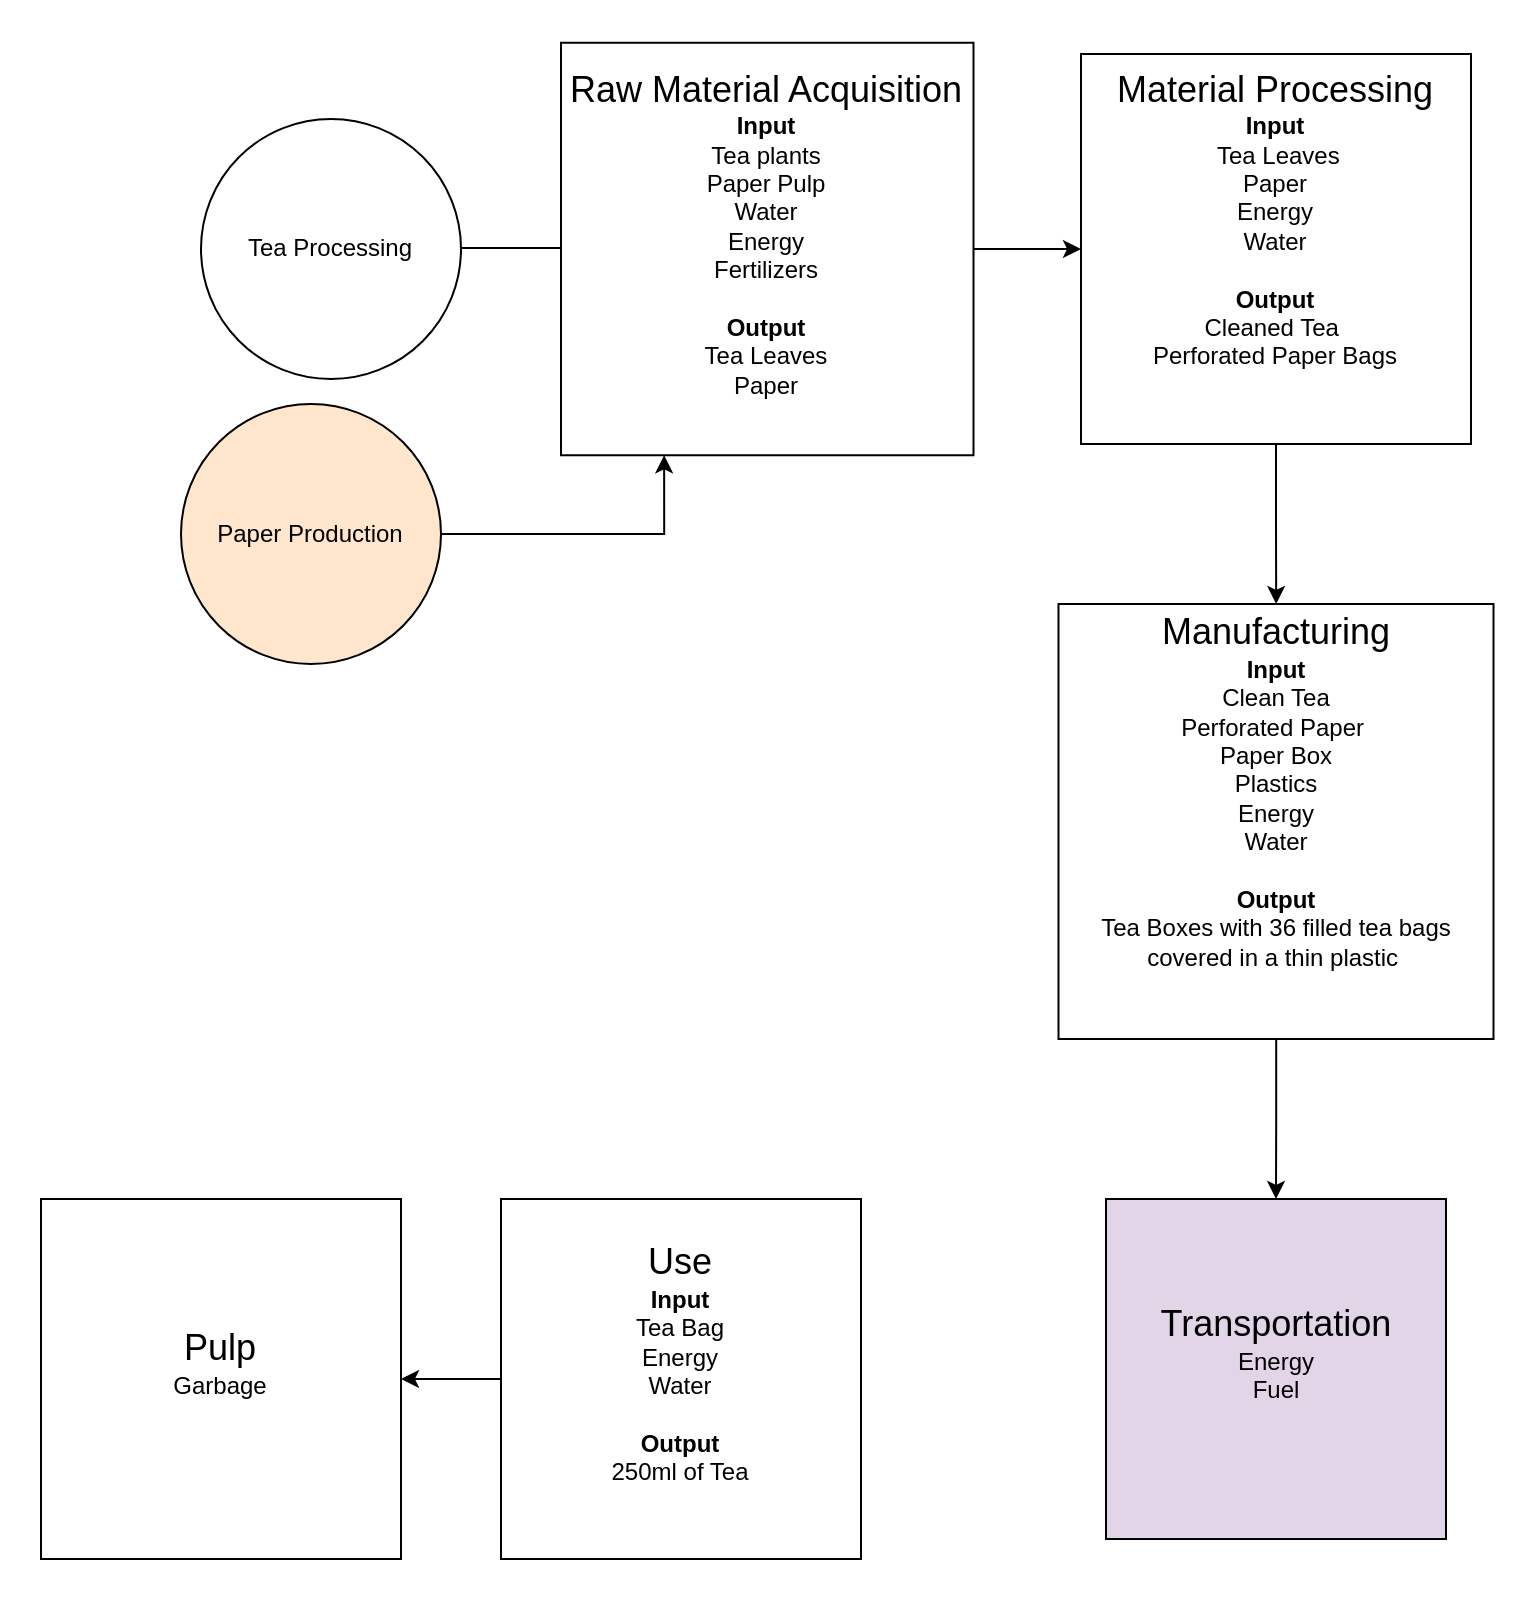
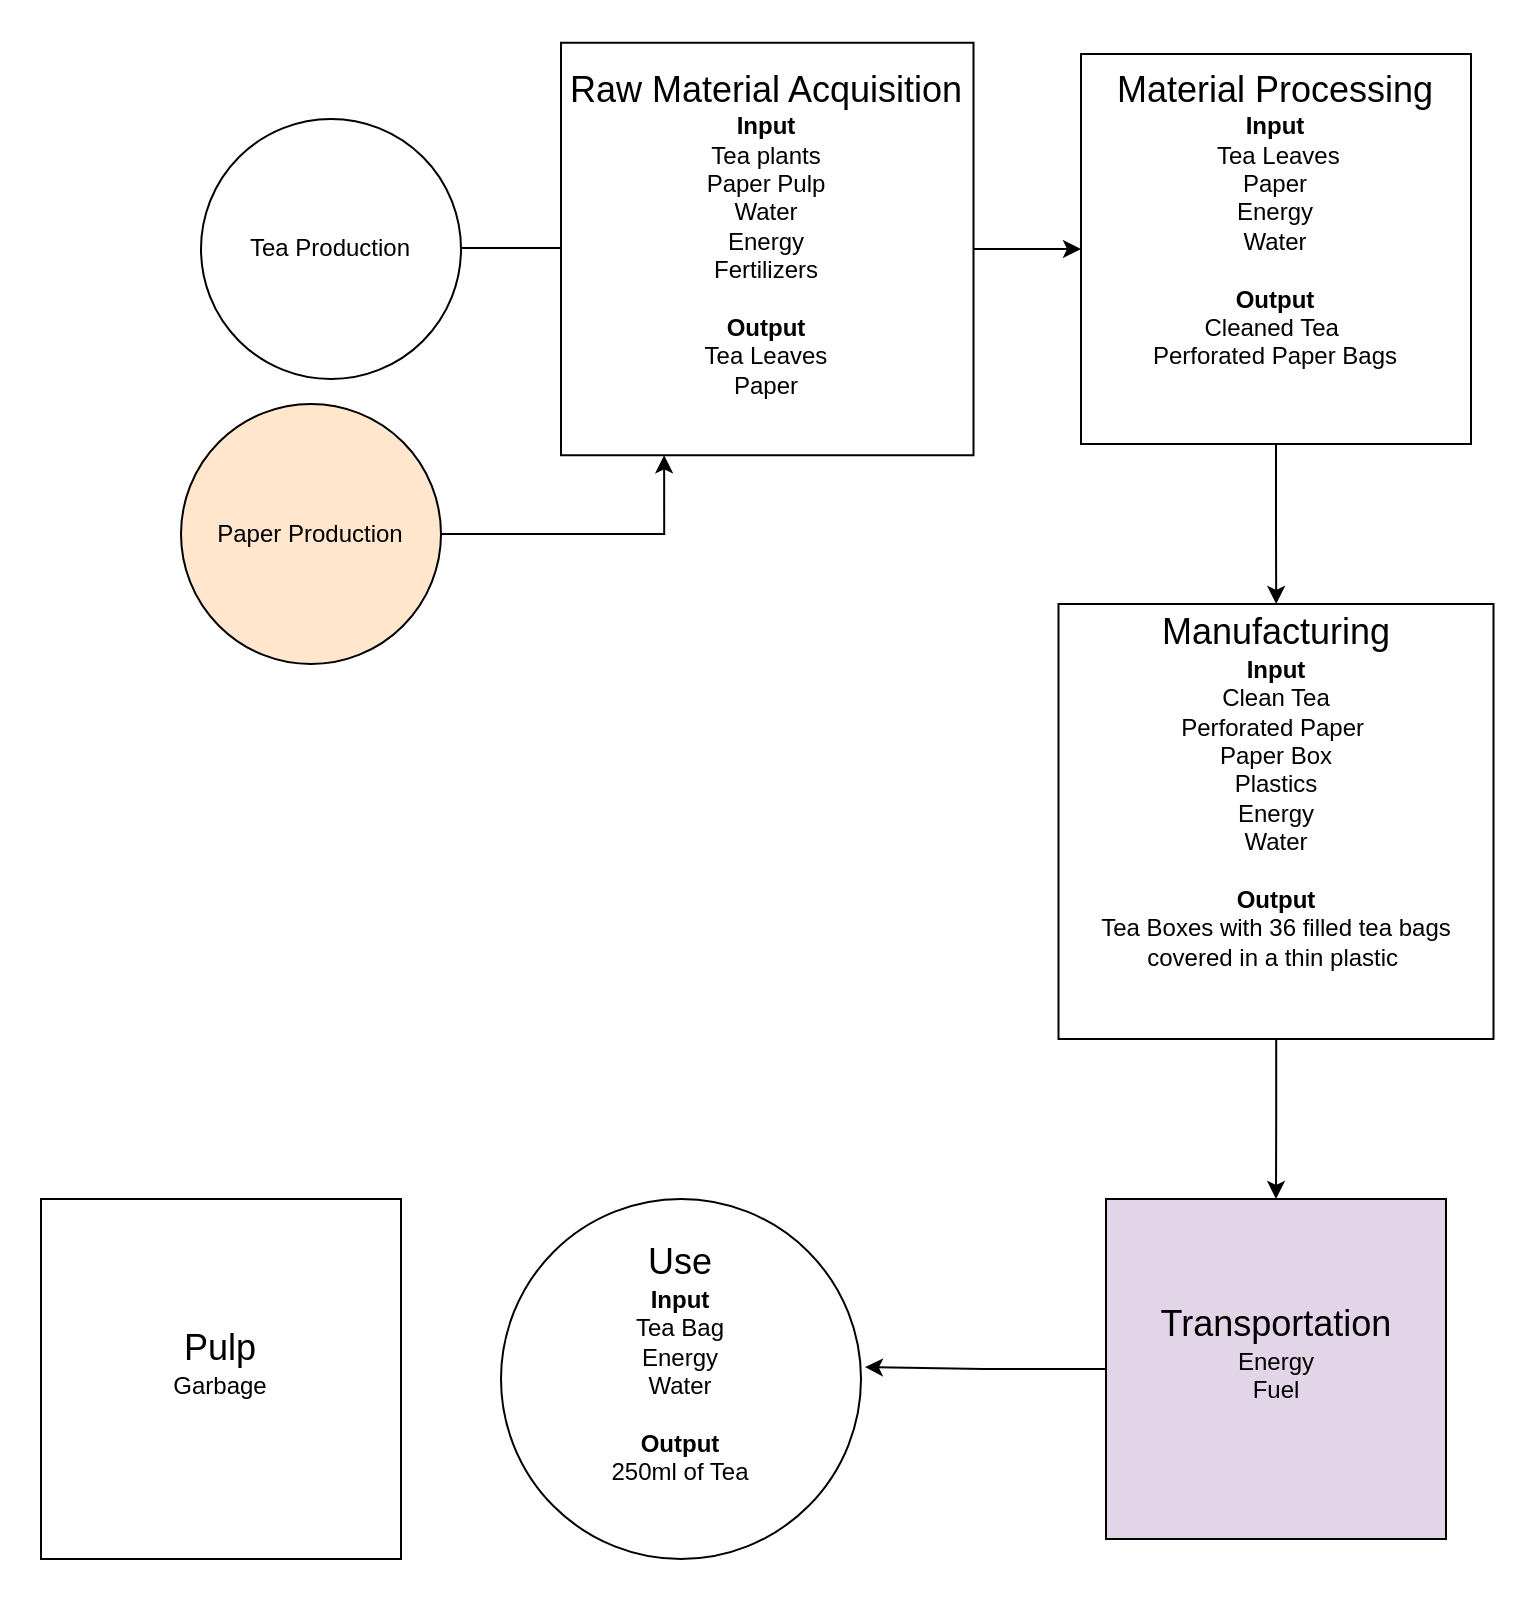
node "Tea Processing": label "Tea Processing" -> "Tea Production"
edge "Transportation Energy Fuel" -> "Use Input Tea Bag Energy Water Output 250ml of Tea": added
edge "Use Input Tea Bag Energy Water Output 250ml of Tea" -> "Pulp Garbage": removed
node "Use Input Tea Bag Energy Water Output 250ml of Tea": shape rectangle -> ellipse
